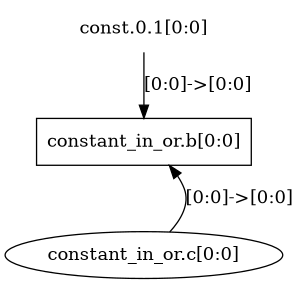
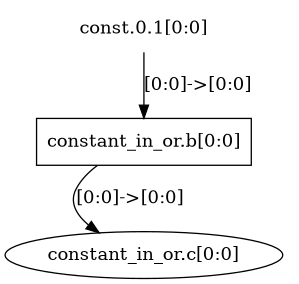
edge "constant_in_or.c[0:0]" -> "constant_in_or.b[0:0]": reversed
